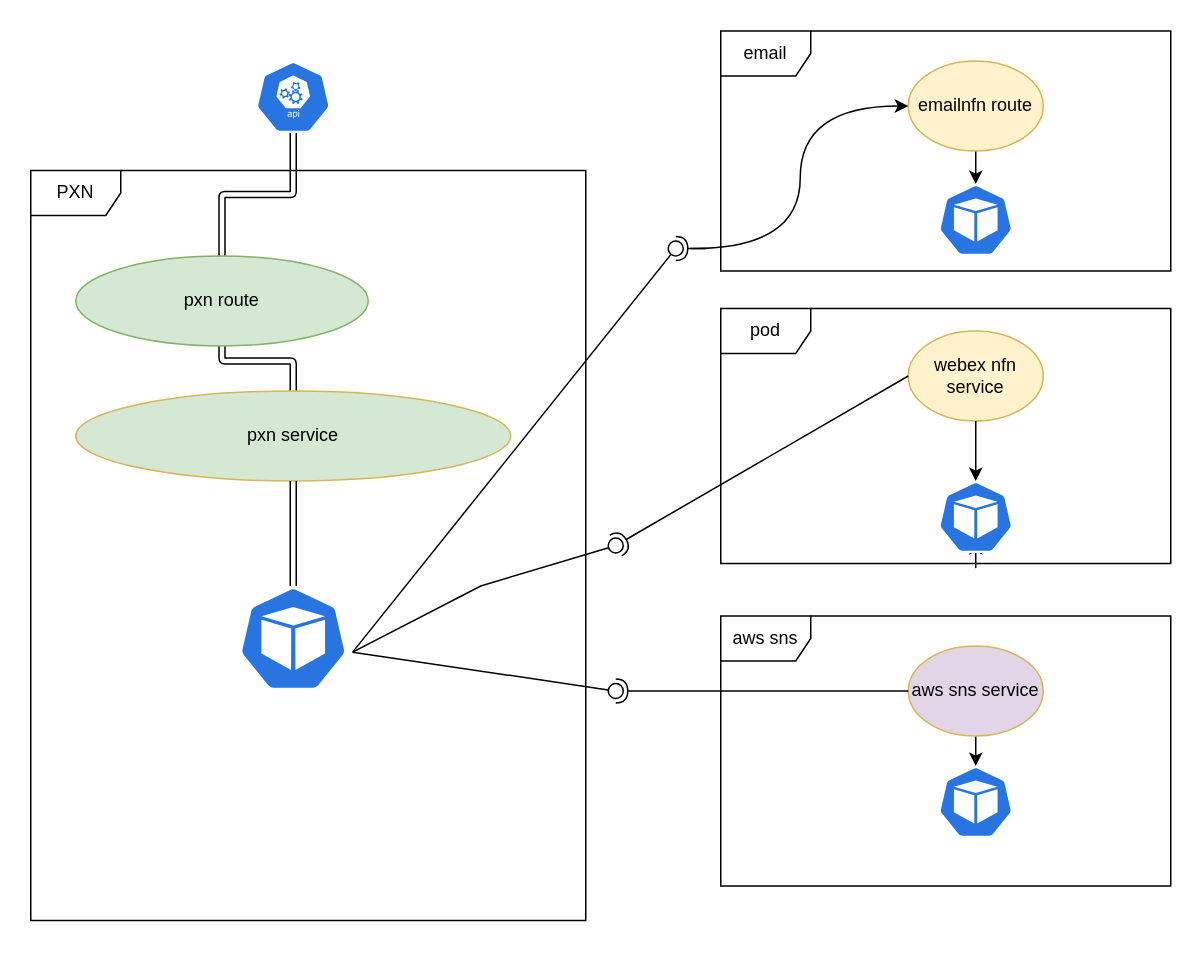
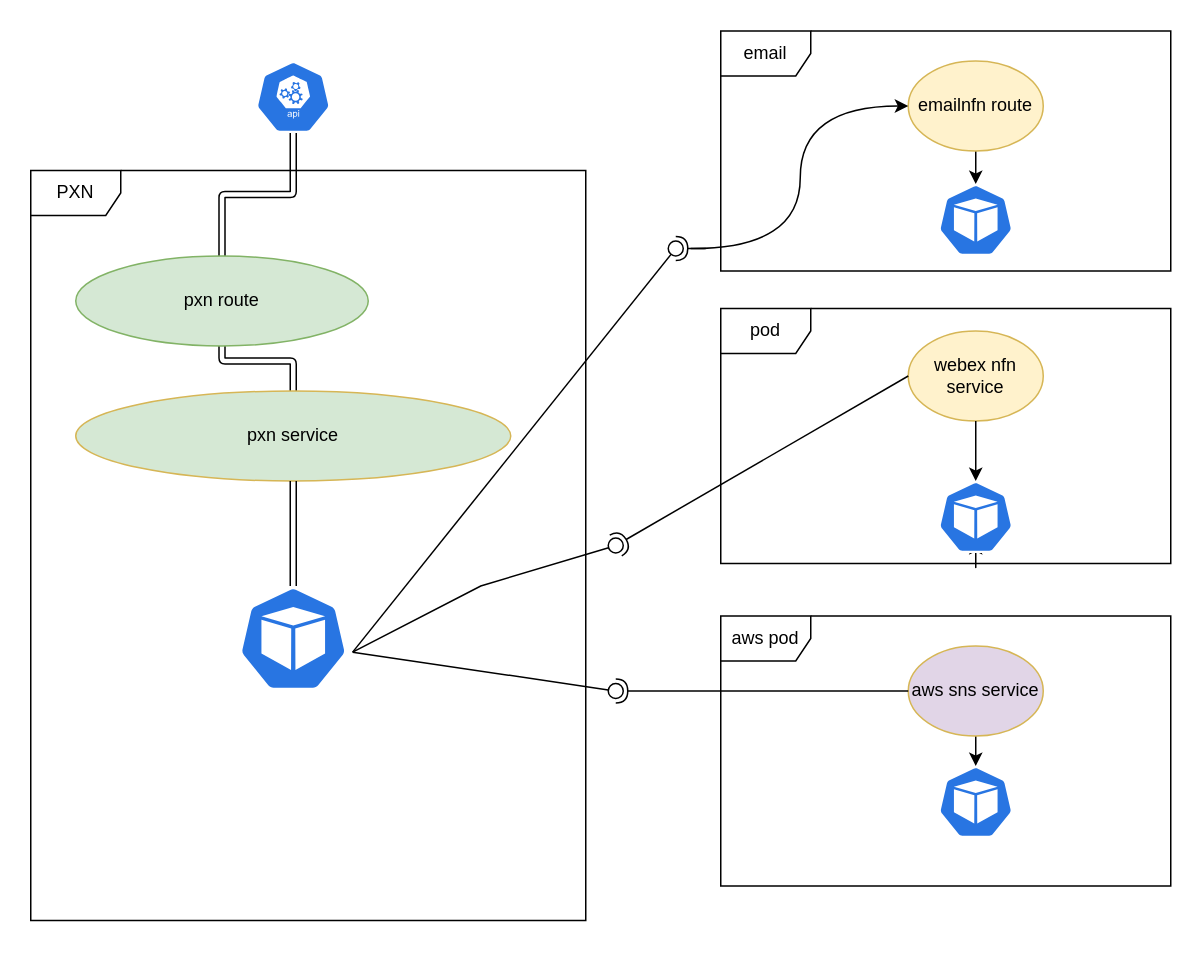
node "aws sns": label "aws sns" -> "aws pod"
